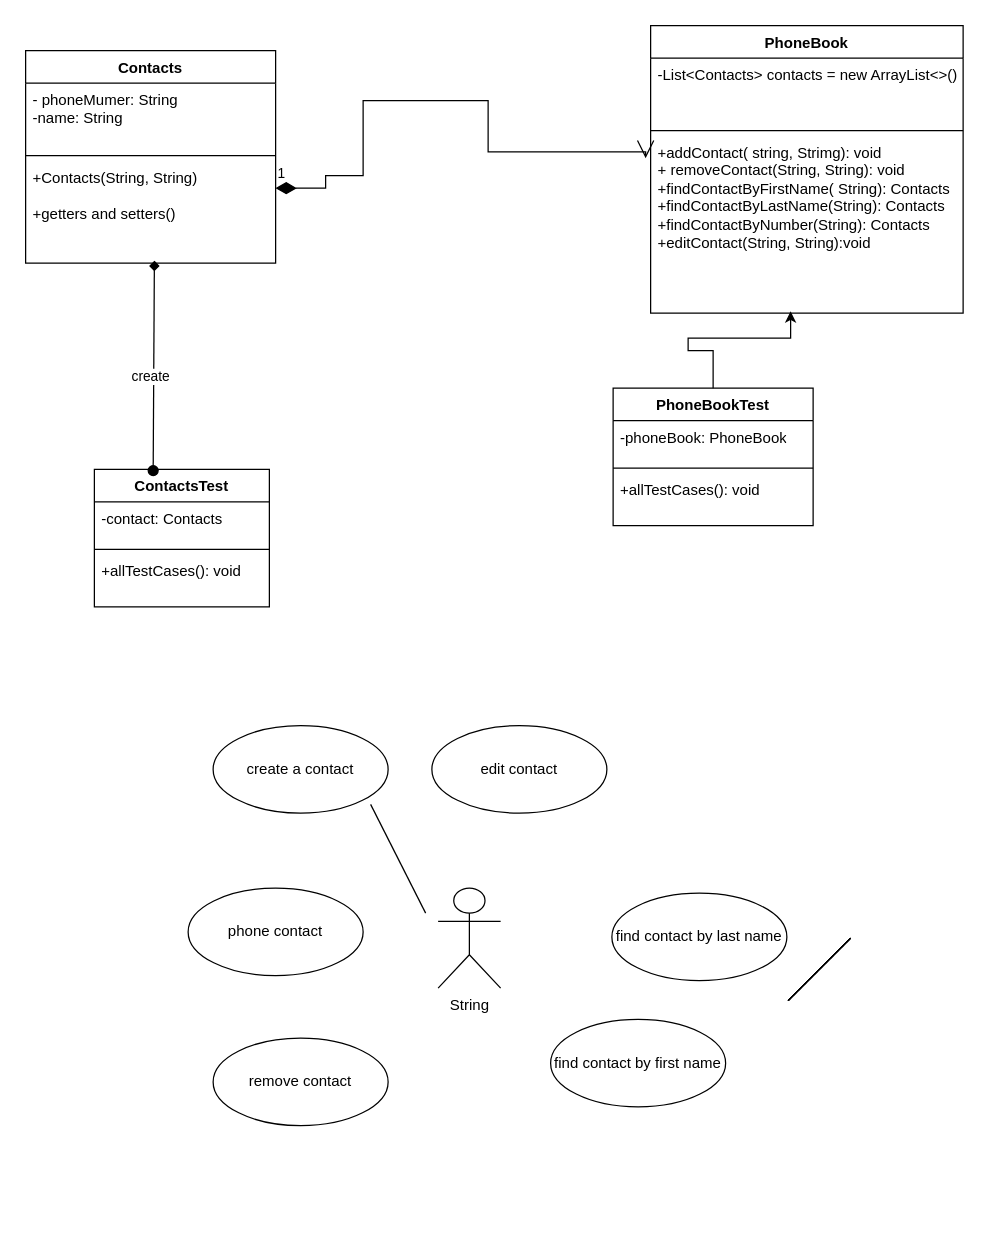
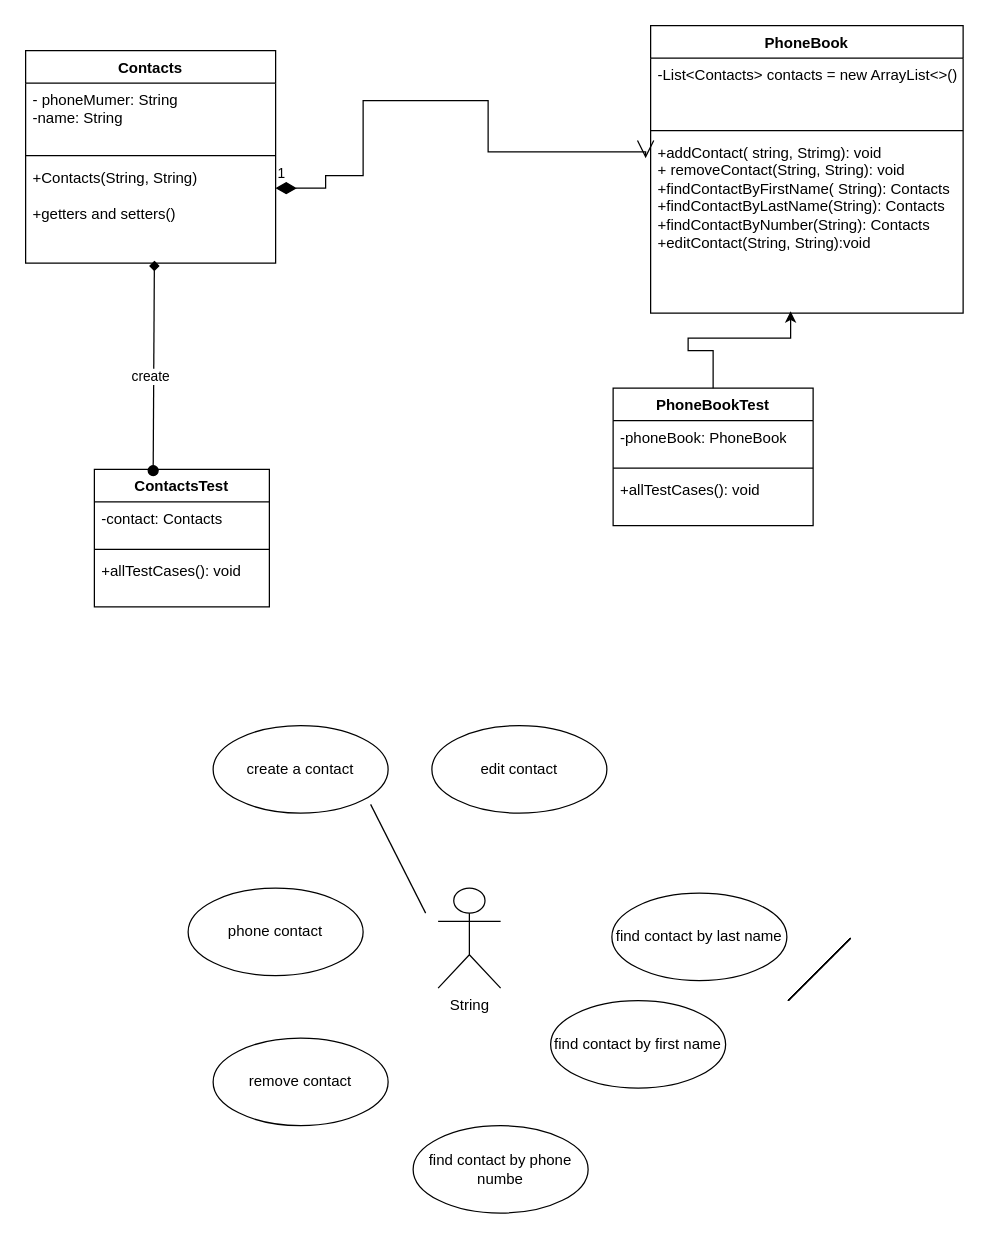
node "find contact by first name": moved (638, 1063) -> (638, 1044)
node "find contact by phone numbe": added
